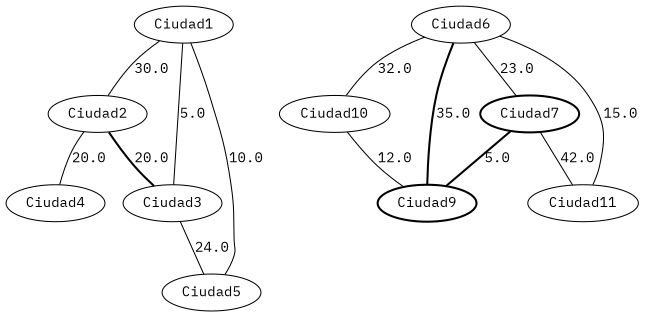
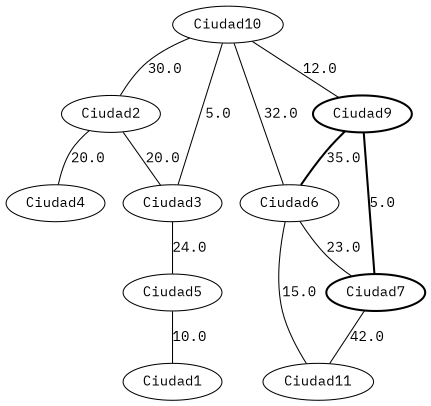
edge "Ciudad1" -- "Ciudad2": now "Ciudad10" -- "Ciudad2"
edge "Ciudad1" -- "Ciudad3": now "Ciudad10" -- "Ciudad3"
edge "Ciudad2" -- "Ciudad3": style bold -> solid
